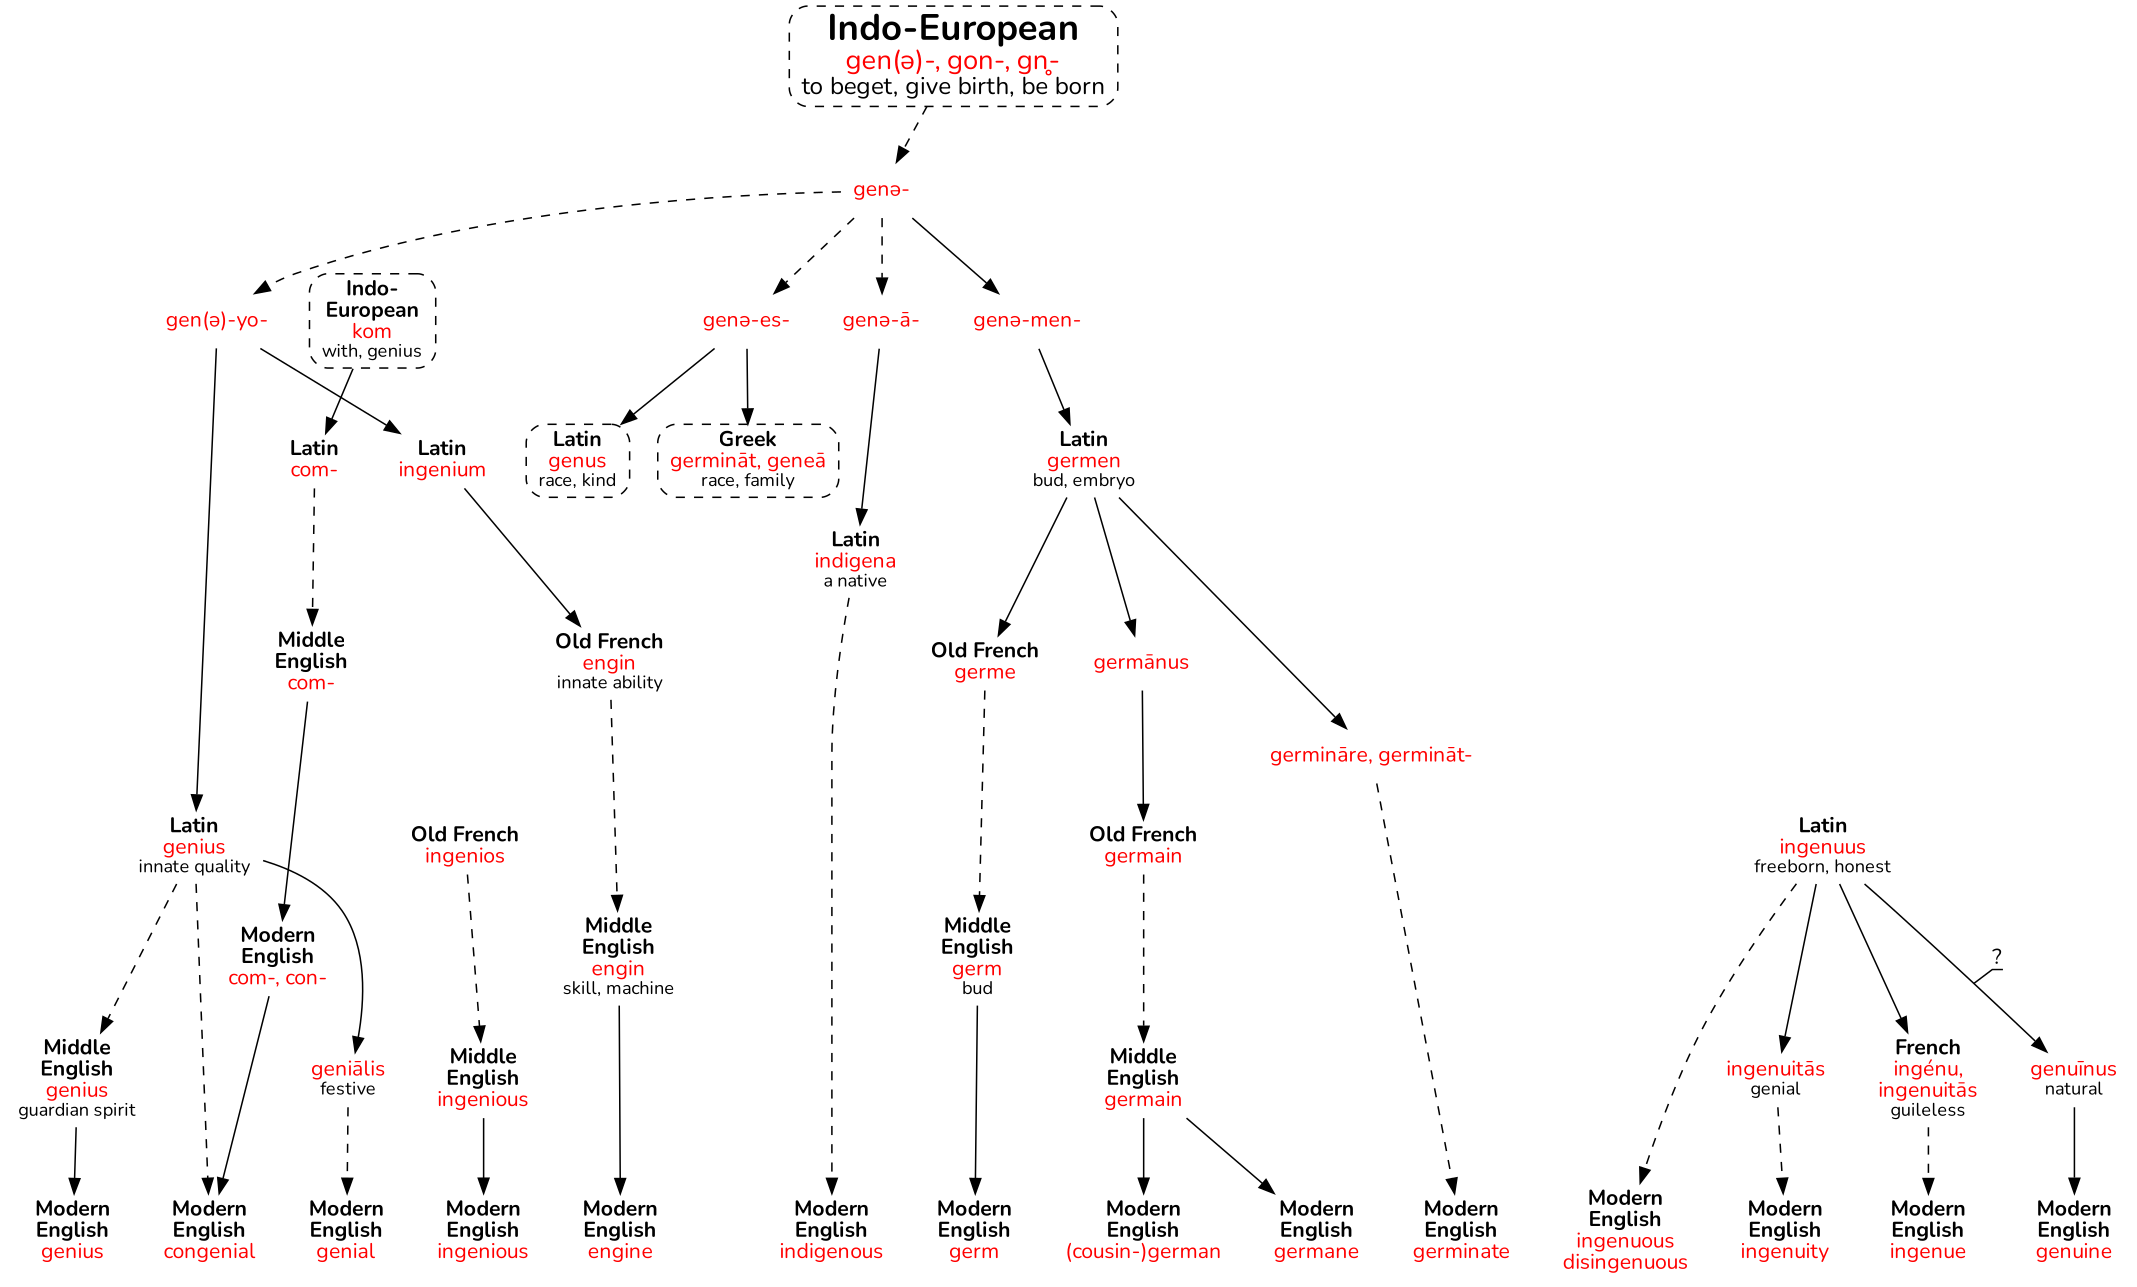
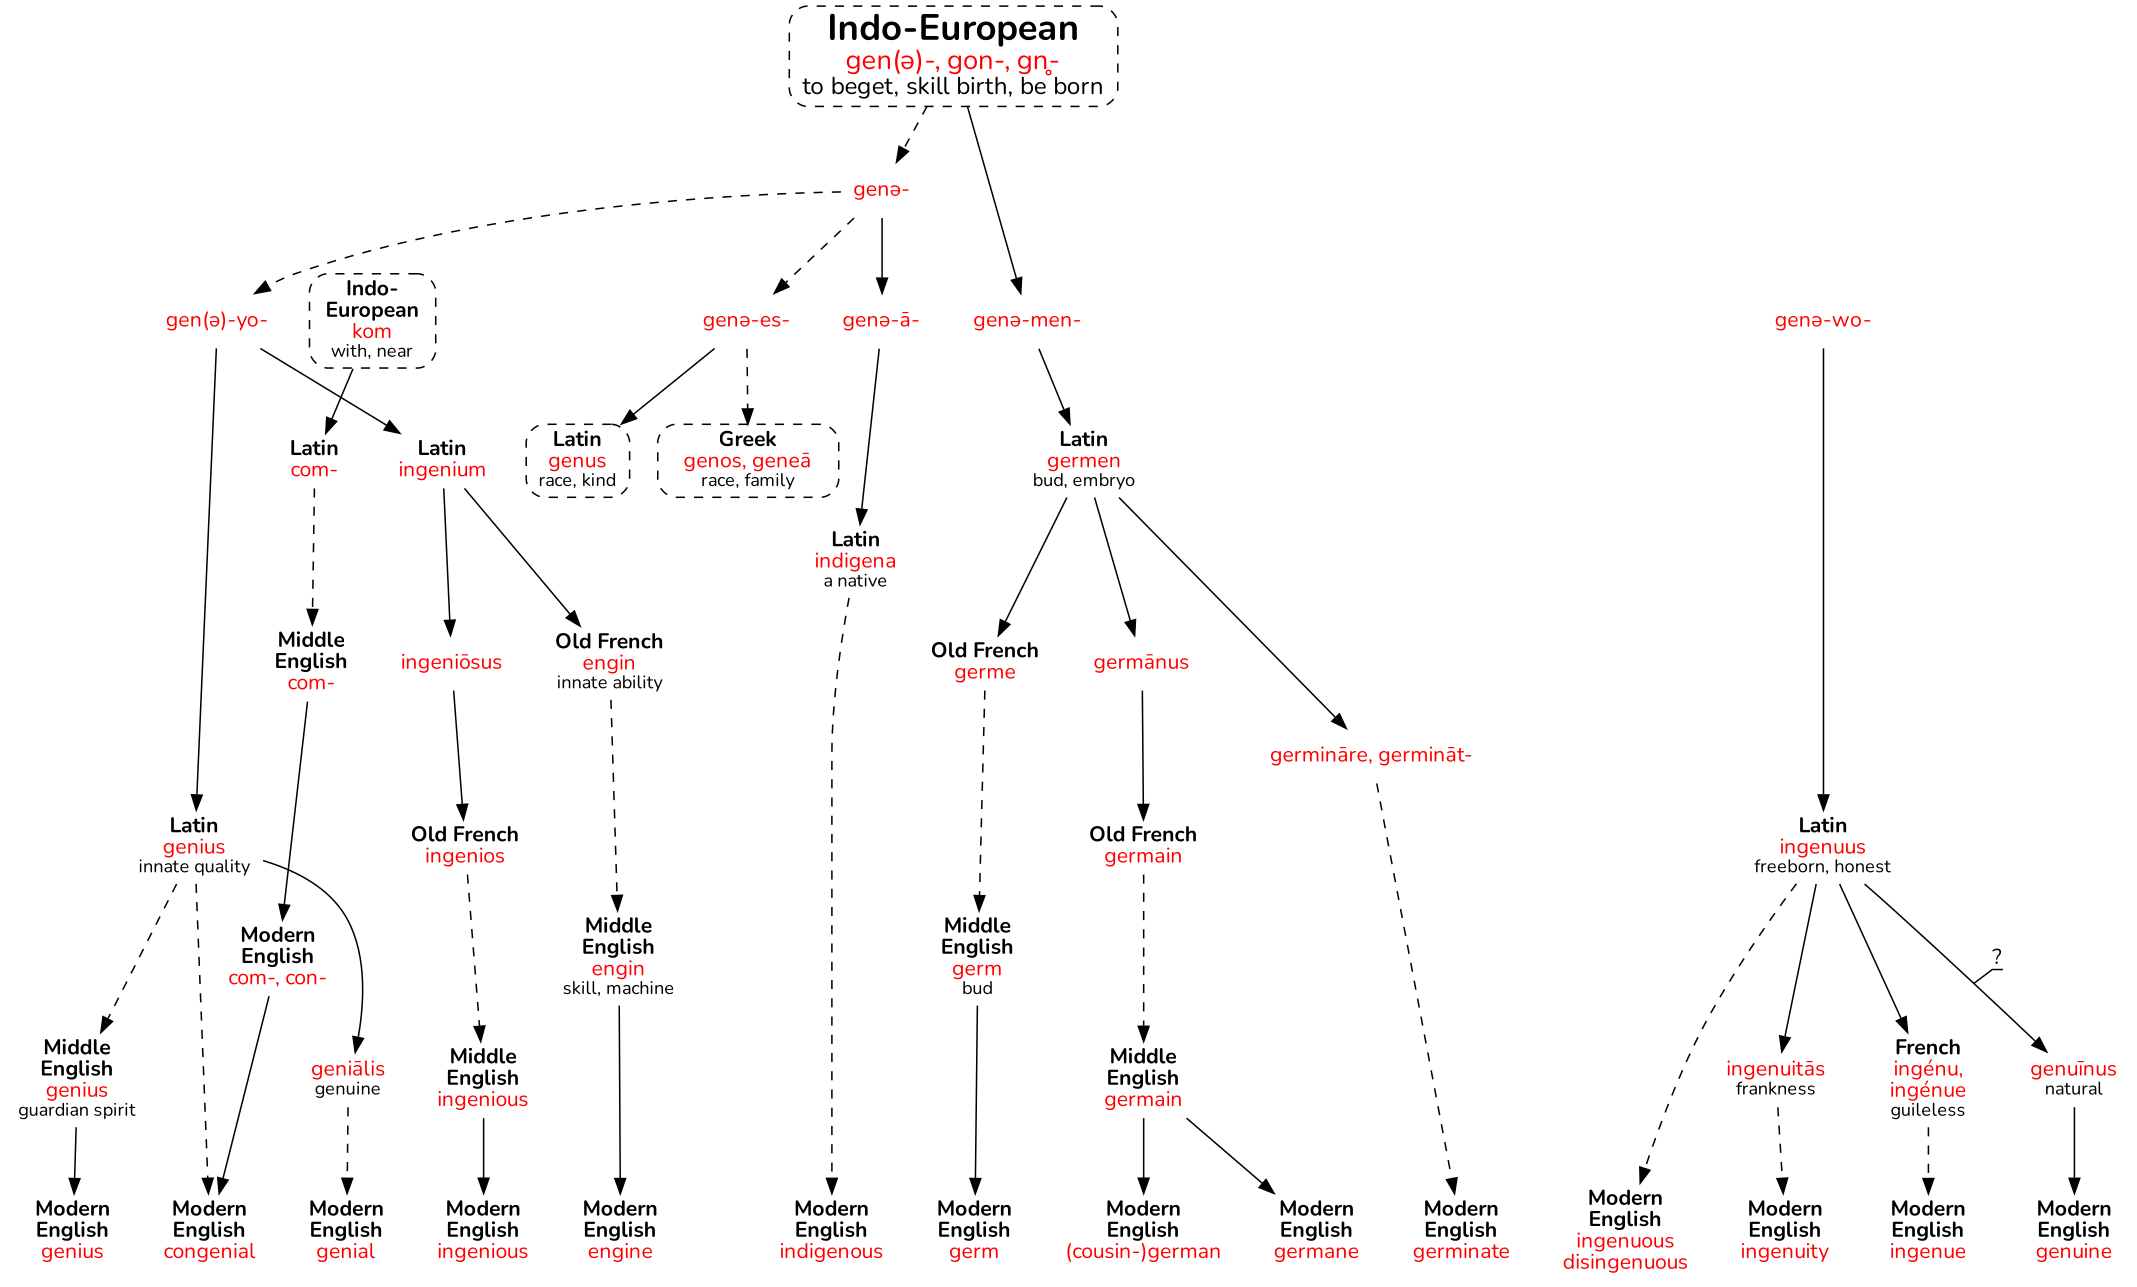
node "Indo-European": text "to beget, give birth, be born" -> "to beget, skill birth, be born"
edge "genə-" -> "genə-ā-": style dashed -> solid
edge "genə-" -> "genə-men-": now "Indo-European" -> "genə-men-"
node "genə-wo-": added
node "Indo-": text "with, genius" -> "with, near"
edge "genə-es-" -> "Greek": style solid -> dashed
node "Greek": text "germināt, geneā" -> "genos, geneā"
node "ingeniōsus": added
node "geniālis": text "festive" -> "genuine"
node "ingenuitās": text "genial" -> "frankness"
node "French": text "ingenuitās" -> "ingénue"
